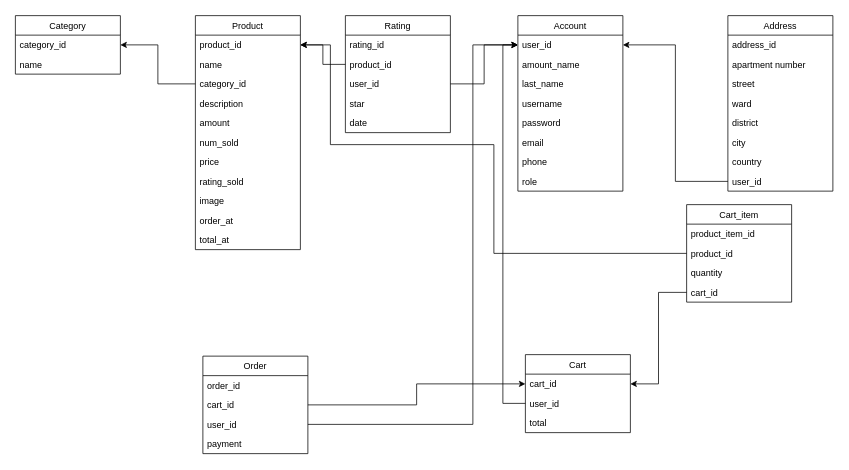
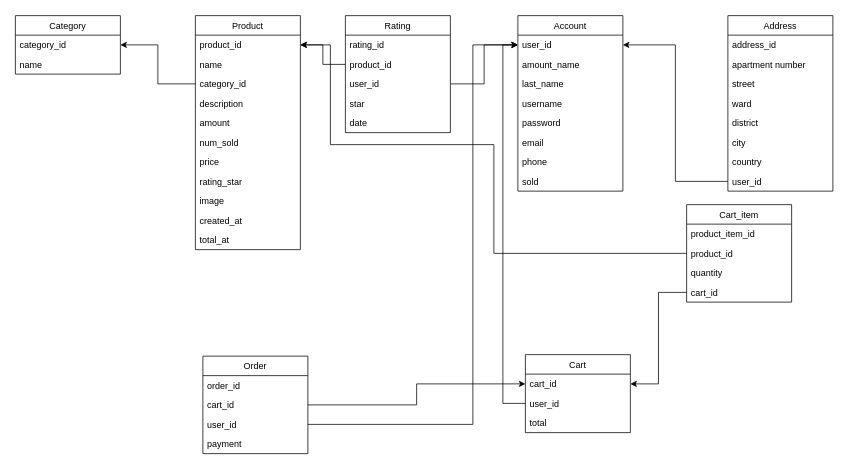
node "rating_sold": label "rating_sold" -> "rating_star"
node "role": label "role" -> "sold"
node "order_at": label "order_at" -> "created_at"
